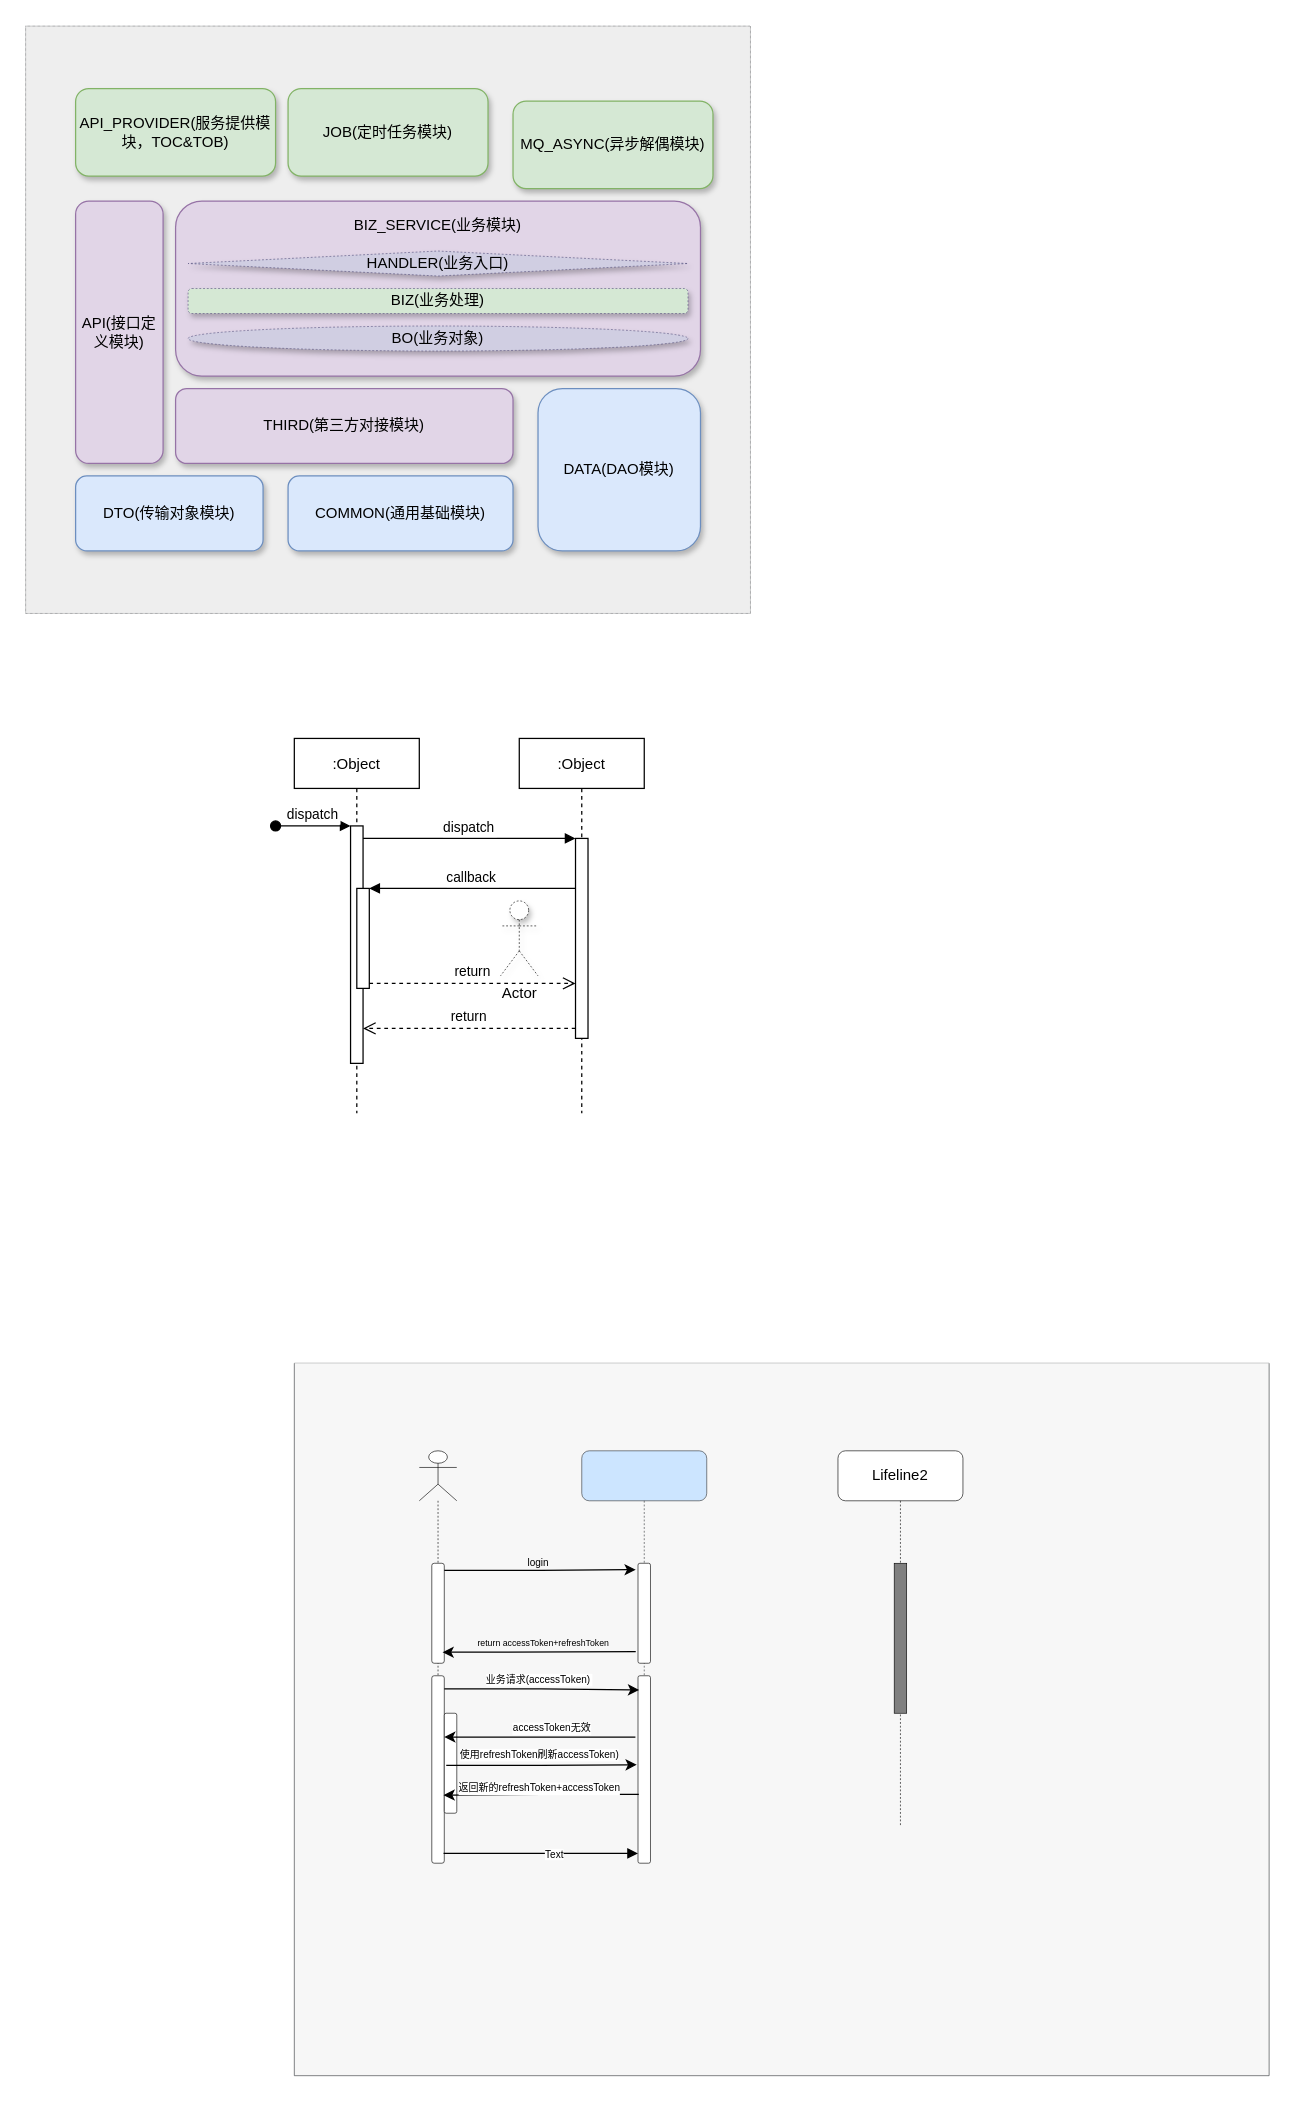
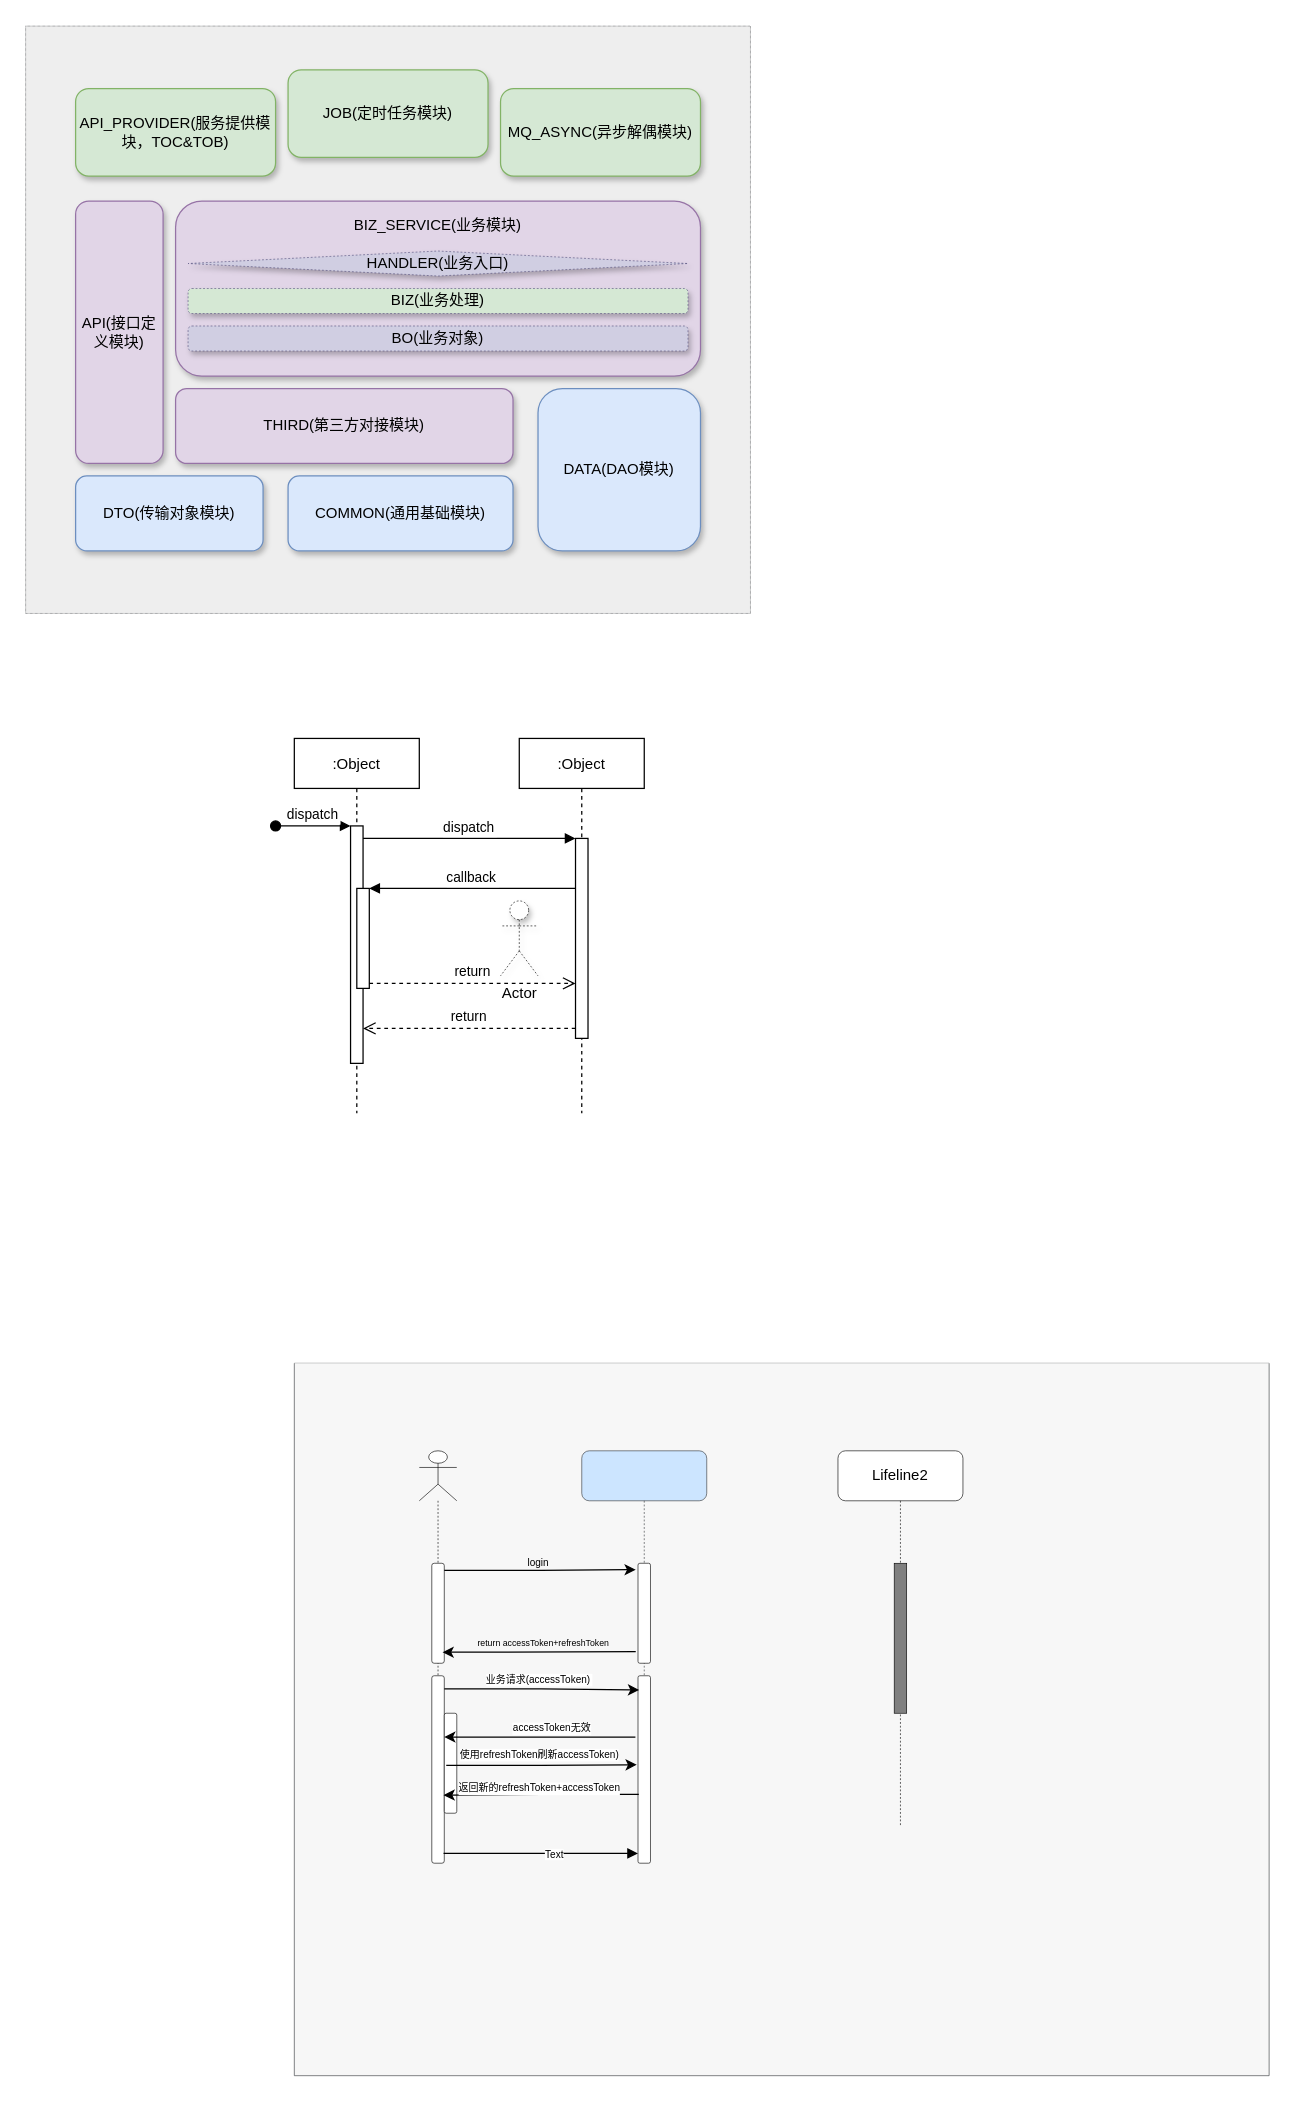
node "JOB(定时任务模块)": moved (388, 132) -> (388, 113)
node "MQ_ASYNC(异步解偶模块)": moved (613, 144) -> (601, 132)
node "BO(业务对象)": shape ellipse -> rounded rectangle
